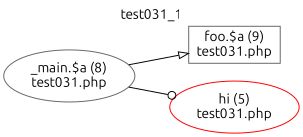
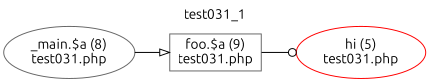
edge "_main.$a (8) test031.php" -> "hi (5) test031.php": now "foo.$a (9) test031.php" -> "hi (5) test031.php"
